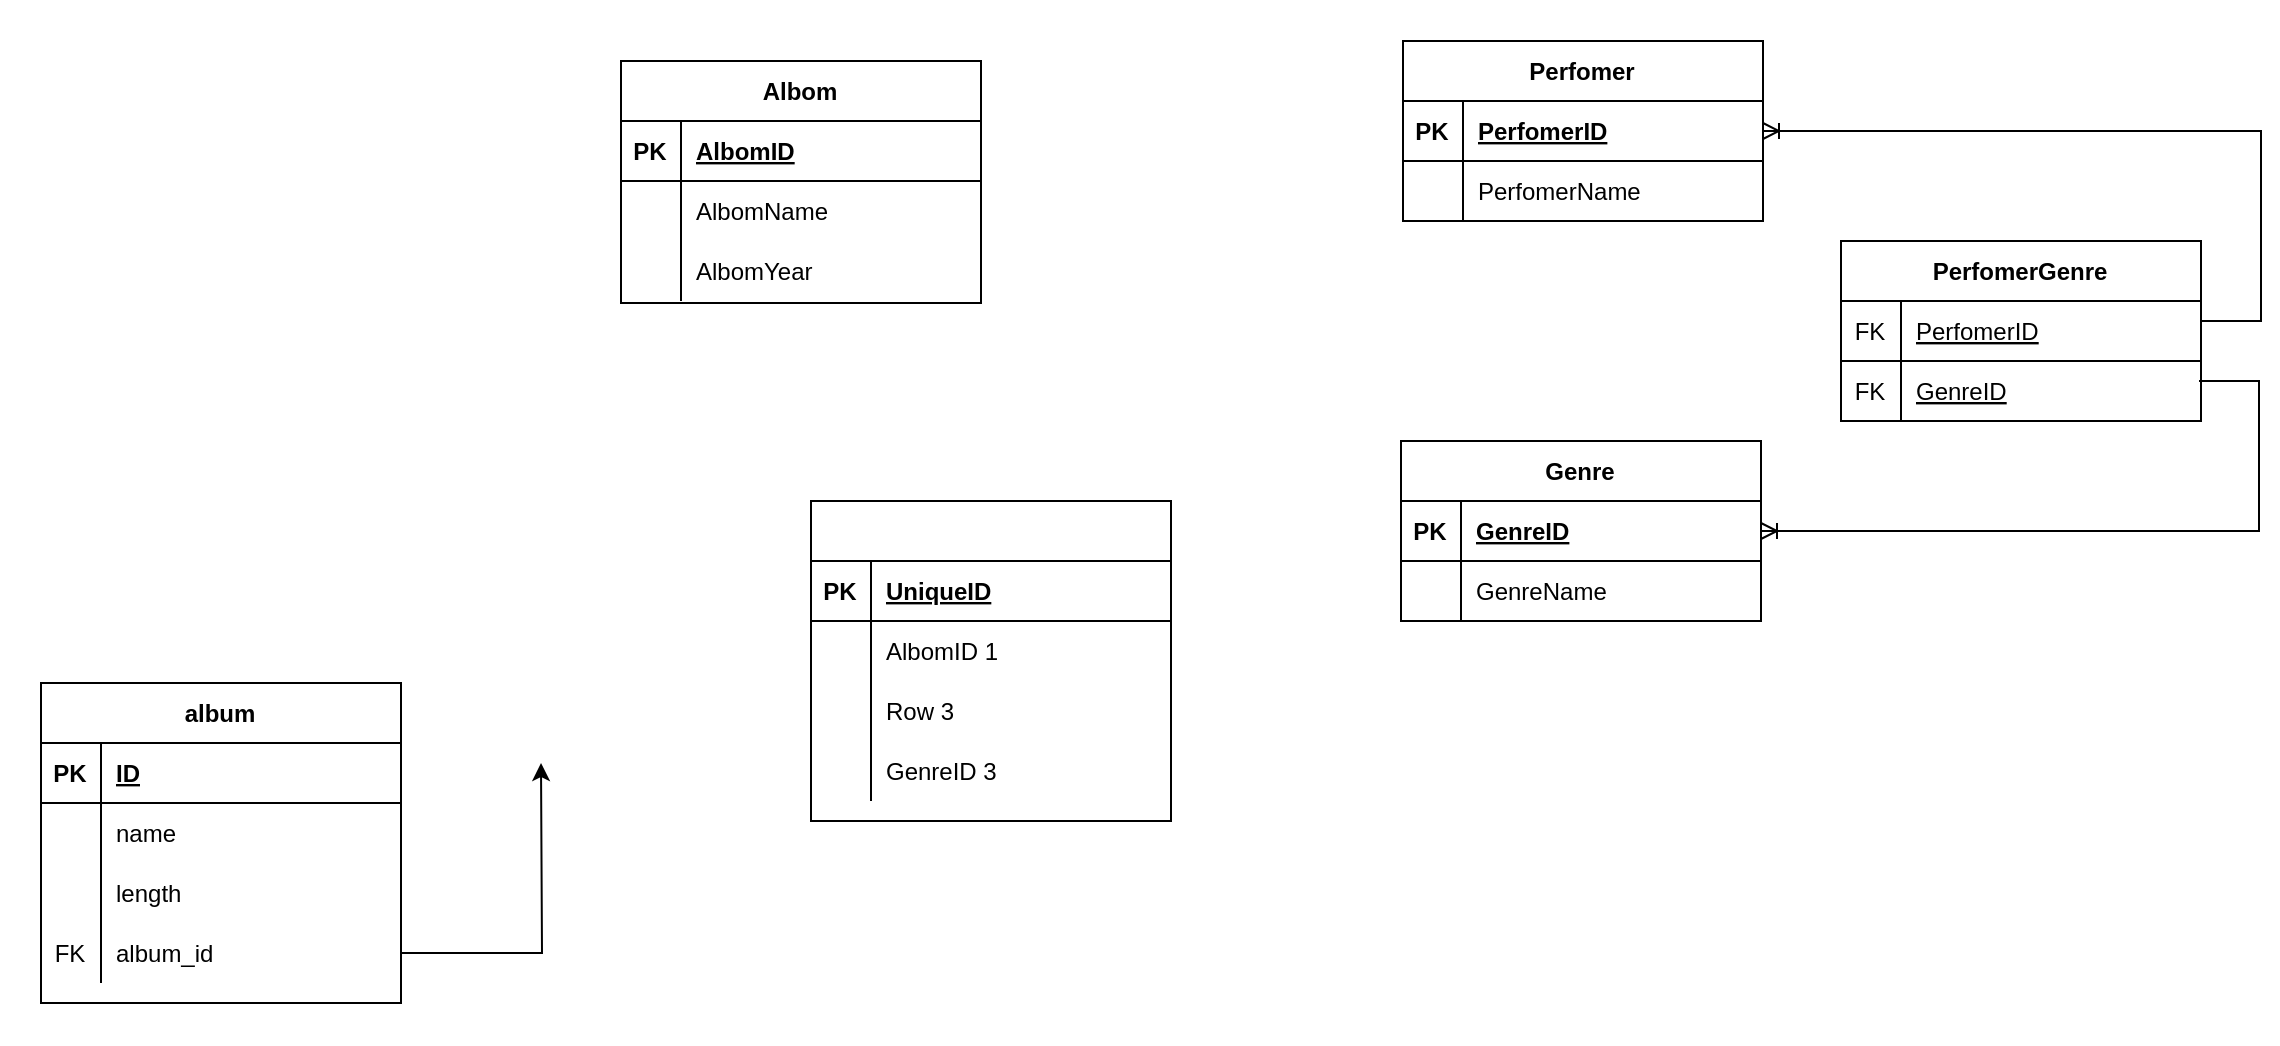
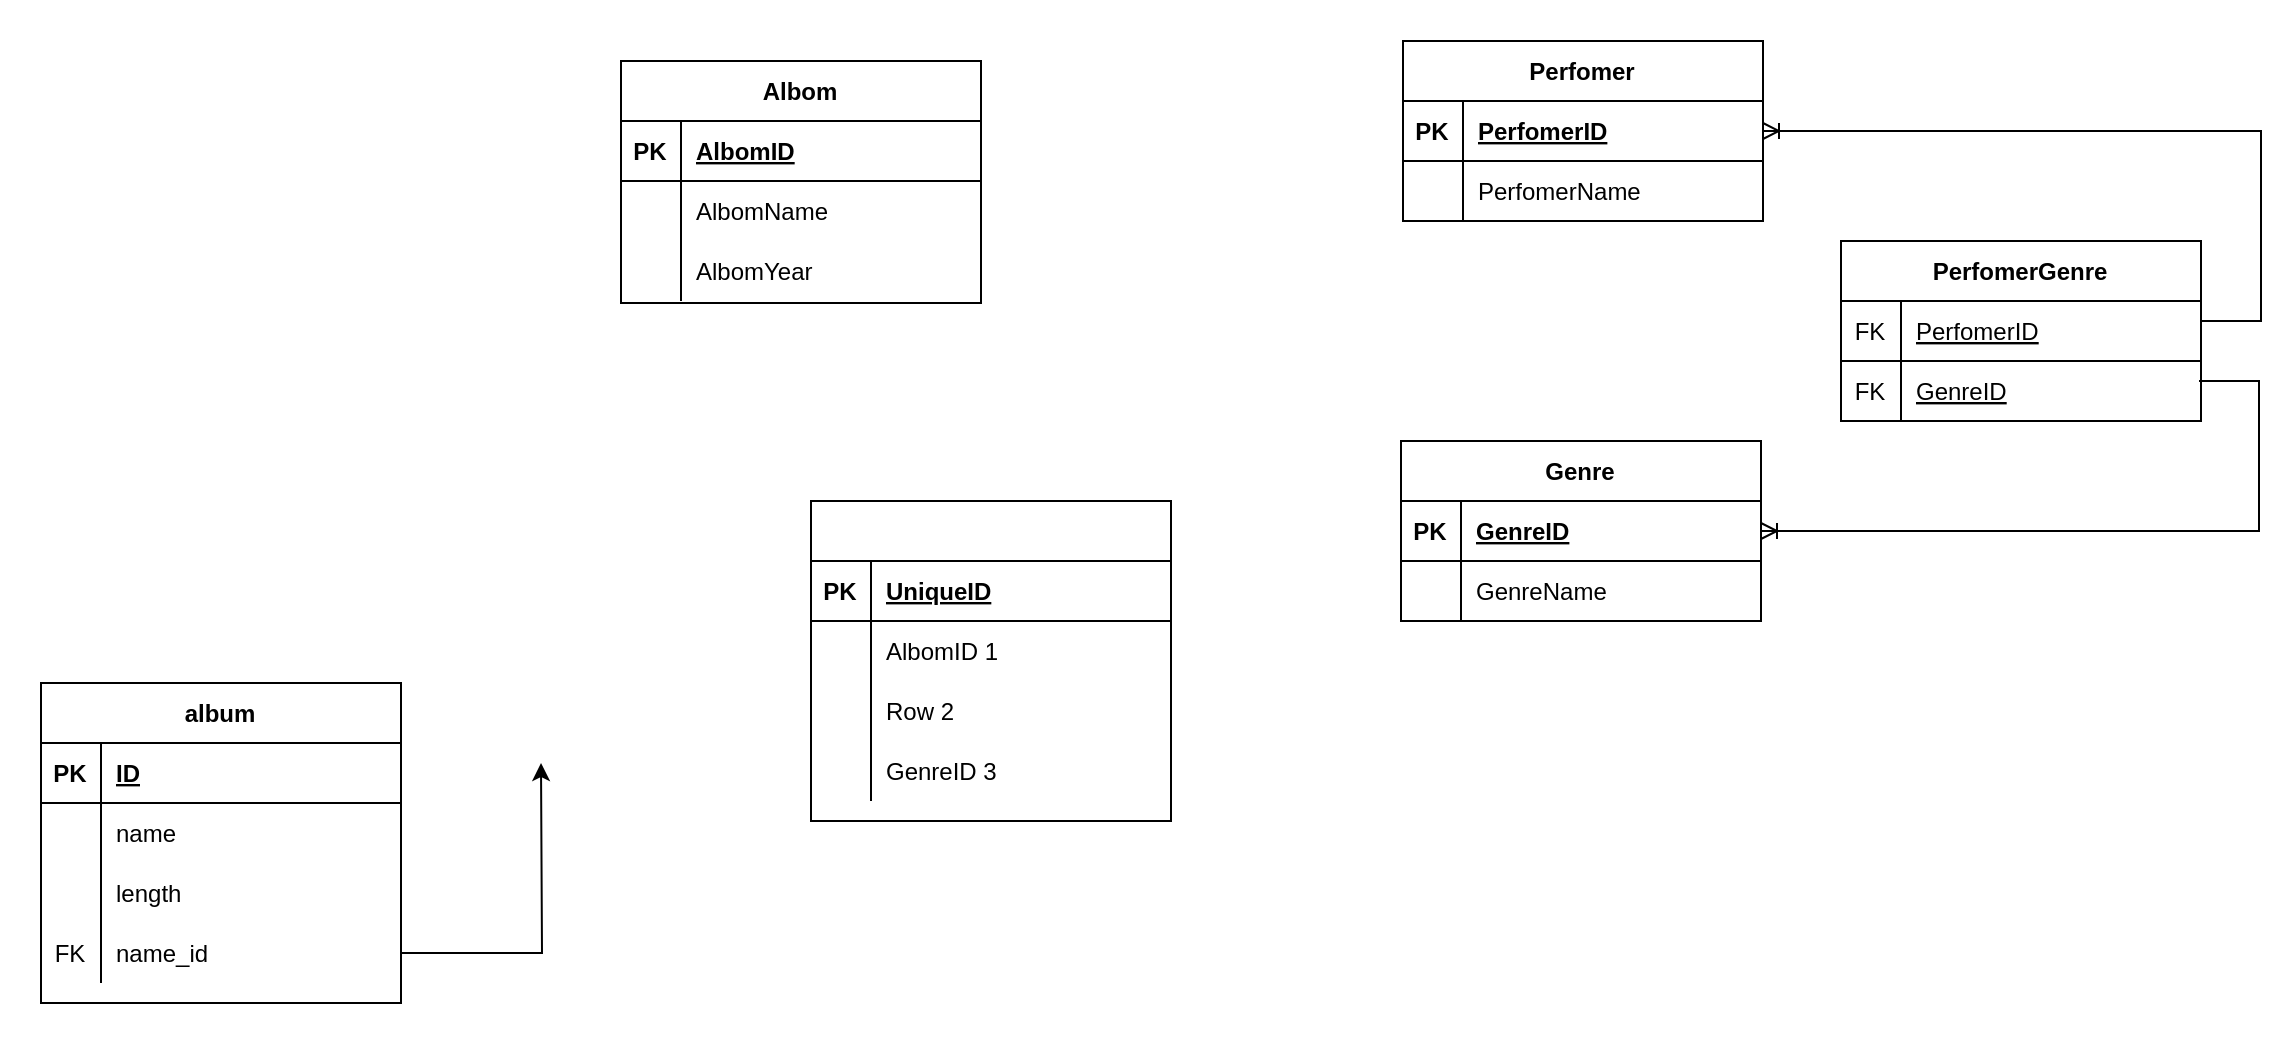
node "Row 3": label "Row 3" -> "Row 2"
node "album_id": label "album_id" -> "name_id"
